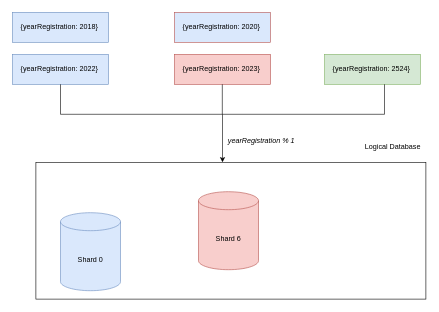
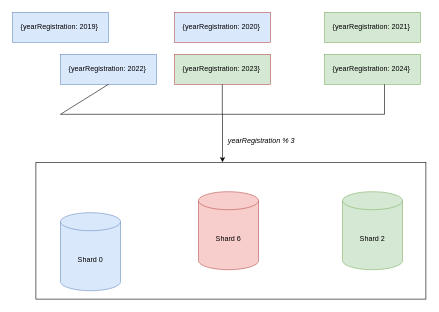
node "{yearRegistration: 2018}": label "{yearRegistration: 2018}" -> "{yearRegistration: 2019}"
node "{yearRegistration: 2021}": added
node "{yearRegistration: 2022}": moved (60, 69) -> (108, 69)
node "{yearRegistration: 2023}": fillcolor #f8cecc -> #d5e8d4
node "{yearRegistration: 2524}": label "{yearRegistration: 2524}" -> "{yearRegistration: 2024}"
node "yearRegistration % 1": label "yearRegistration % 1" -> "yearRegistration % 3"
node "Logical Database": removed
node "Shard 2": added
